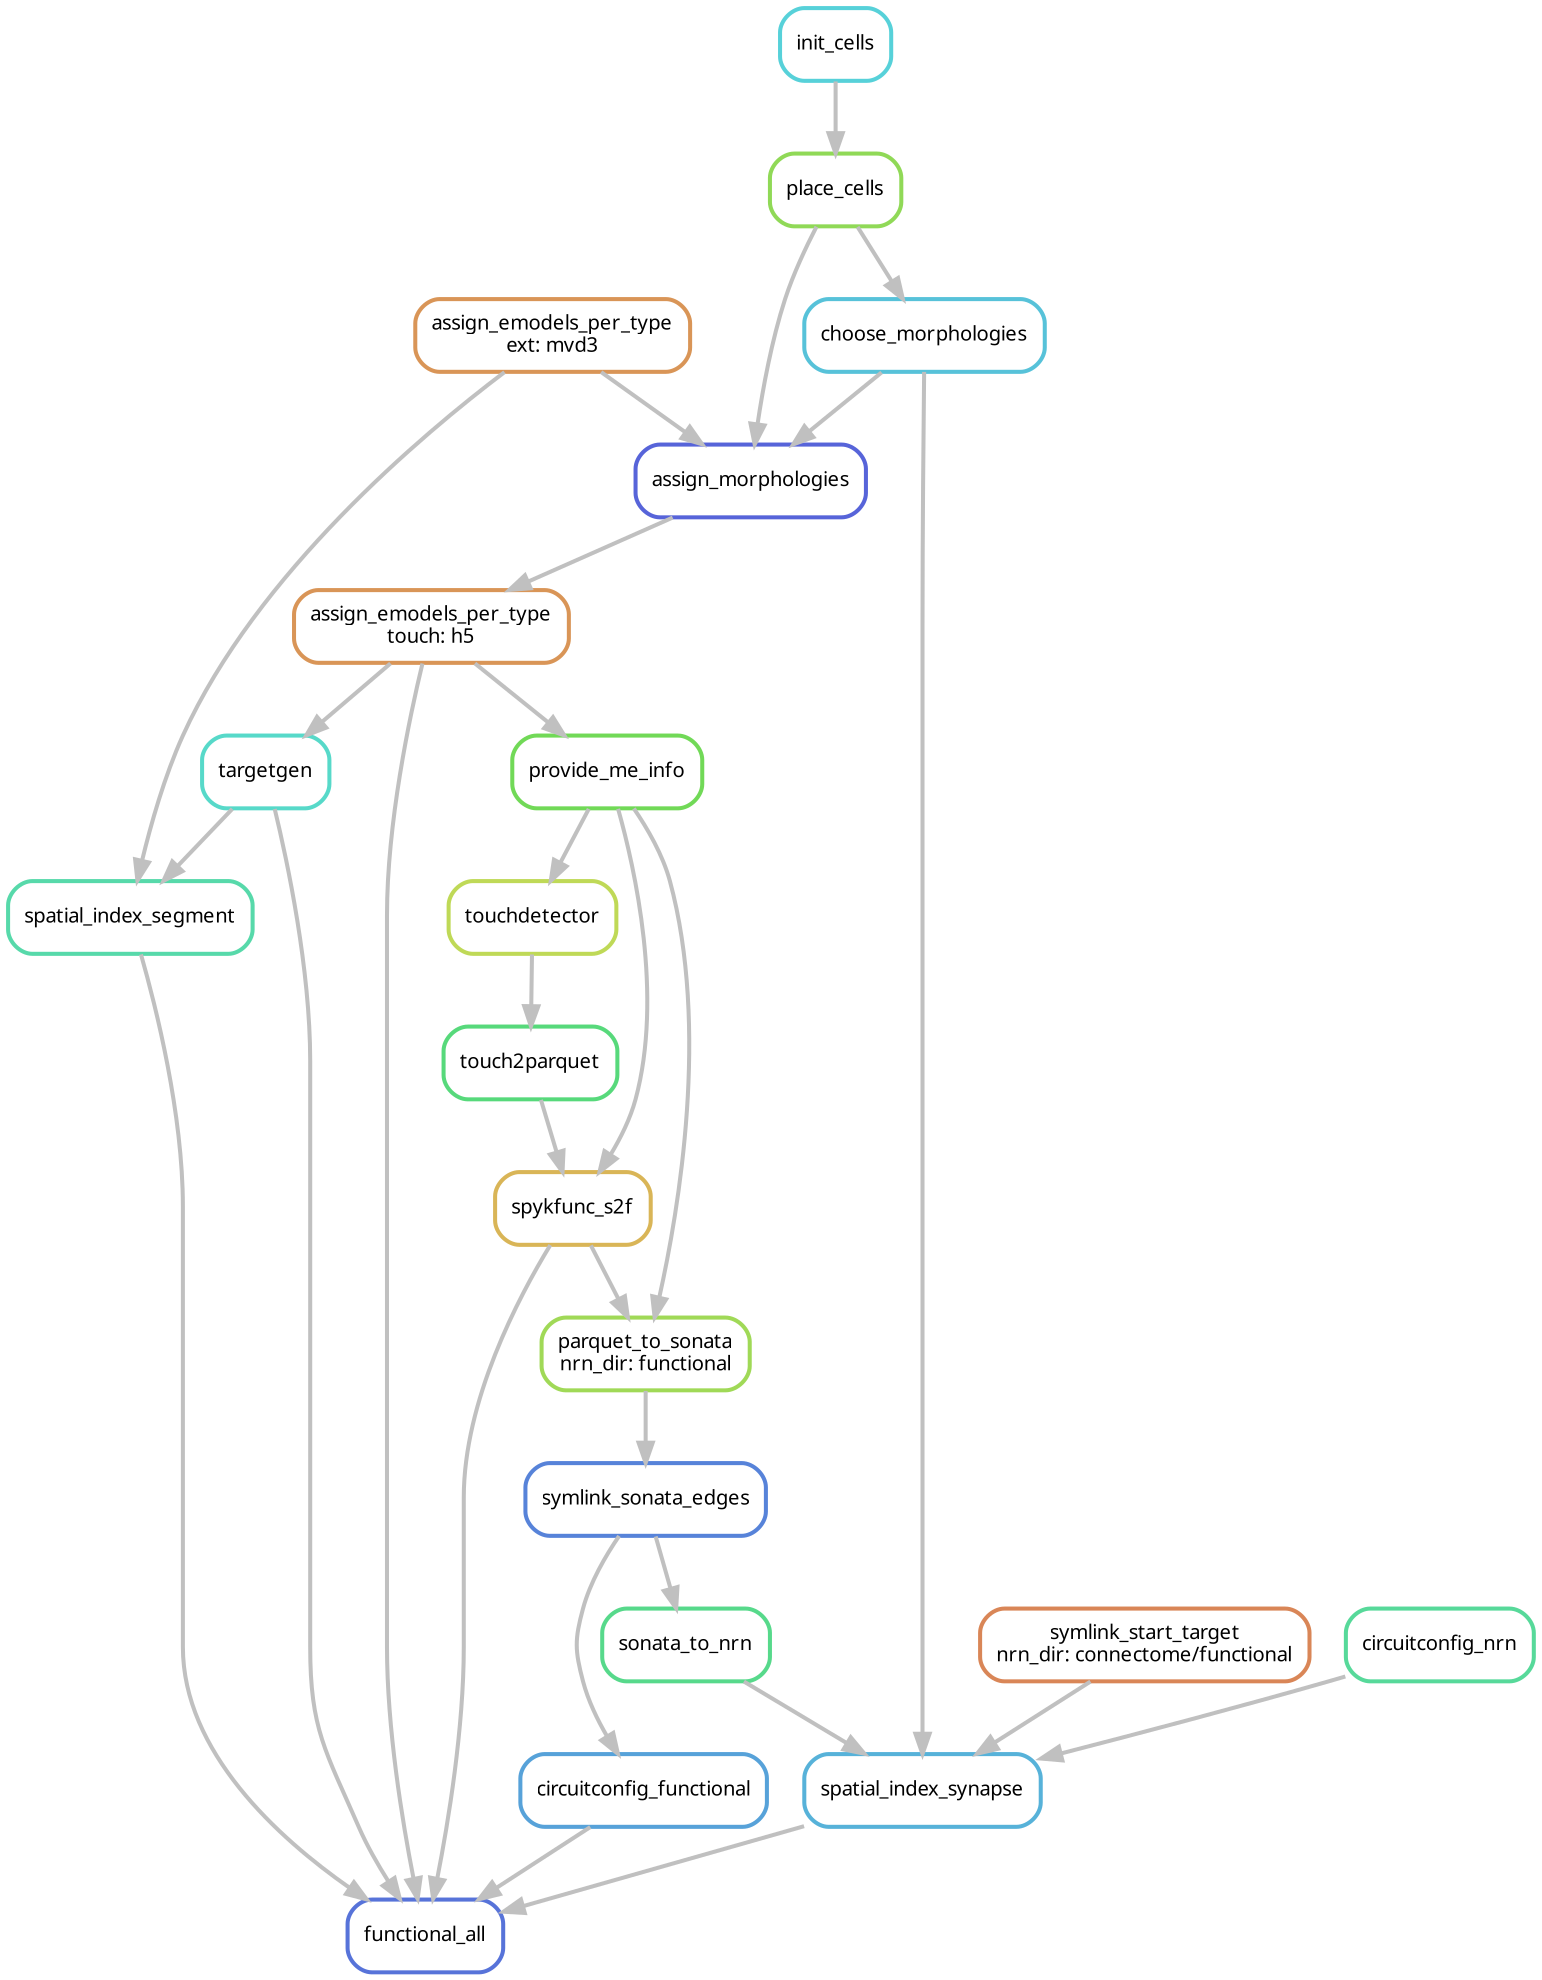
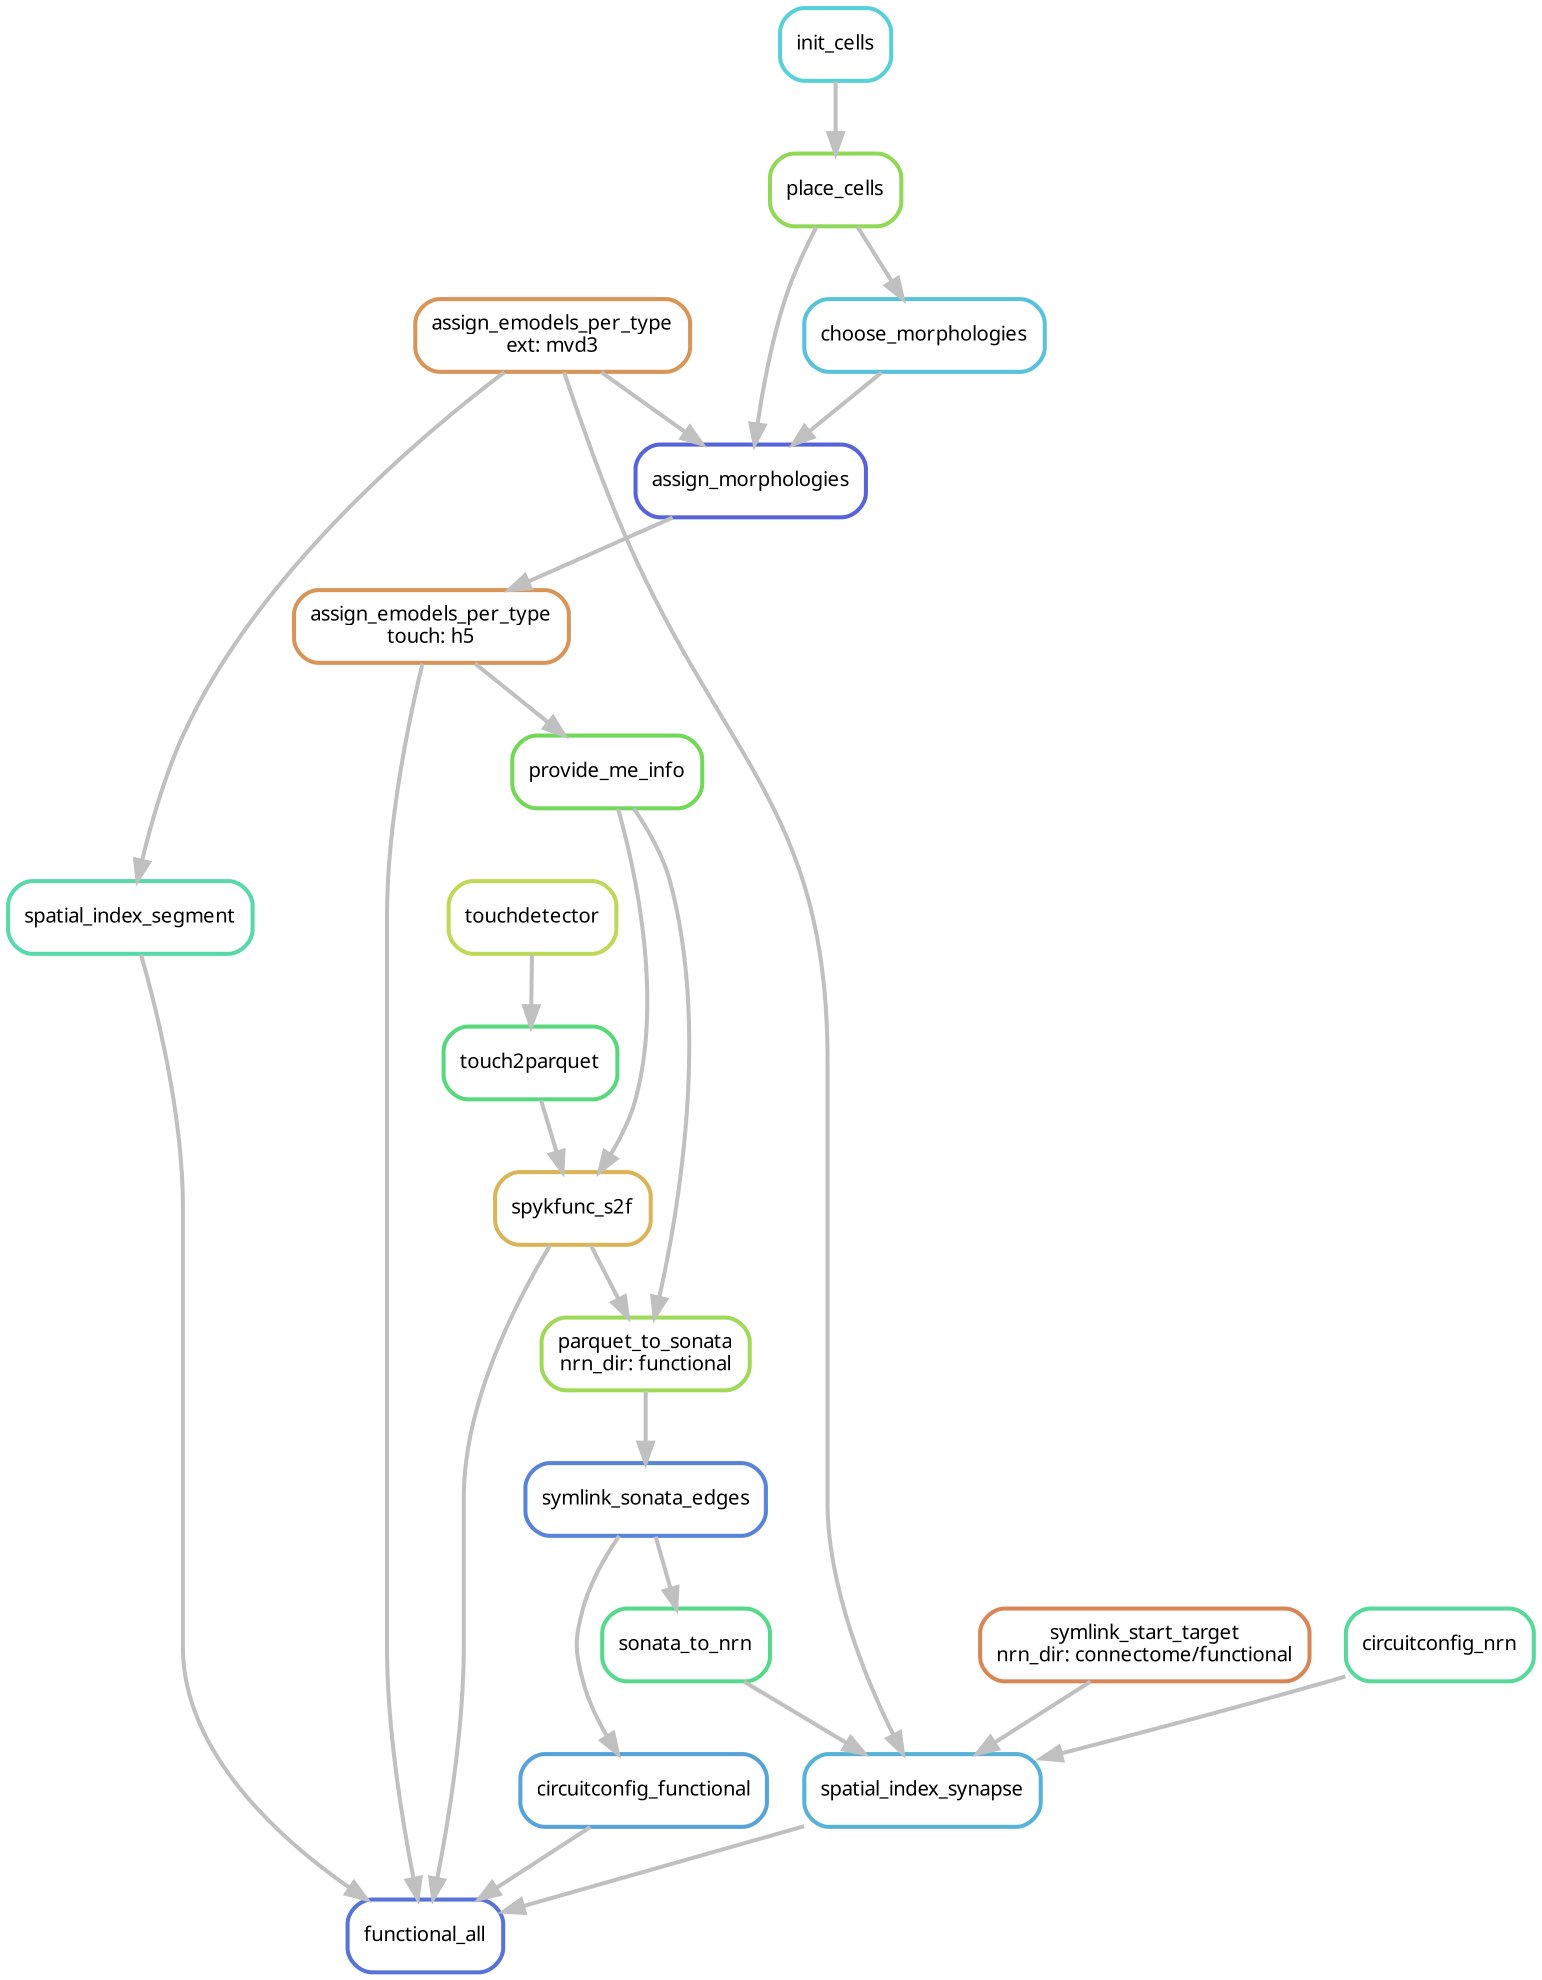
node "targetgen": removed
edge "provide_me_info" -> "touchdetector": removed
edge "choose_morphologies" -> "spatial_index_synapse": now "assign_emodels_per_type ext: mvd3" -> "spatial_index_synapse"
